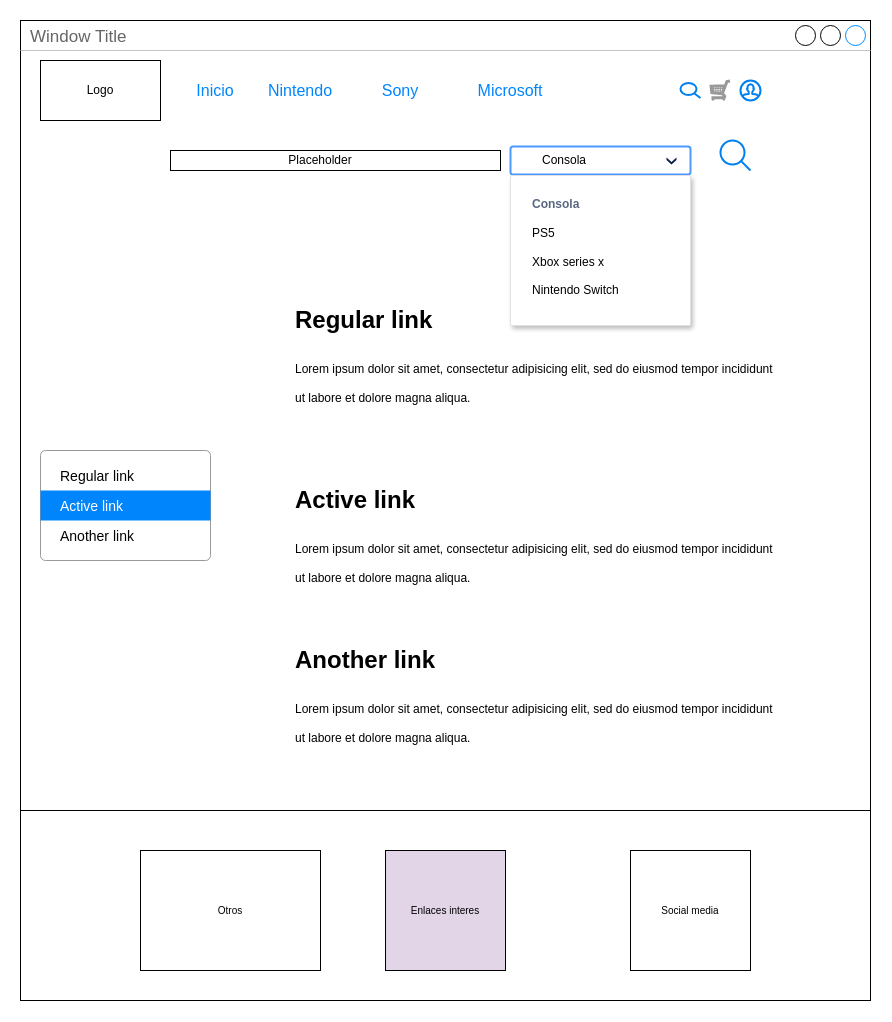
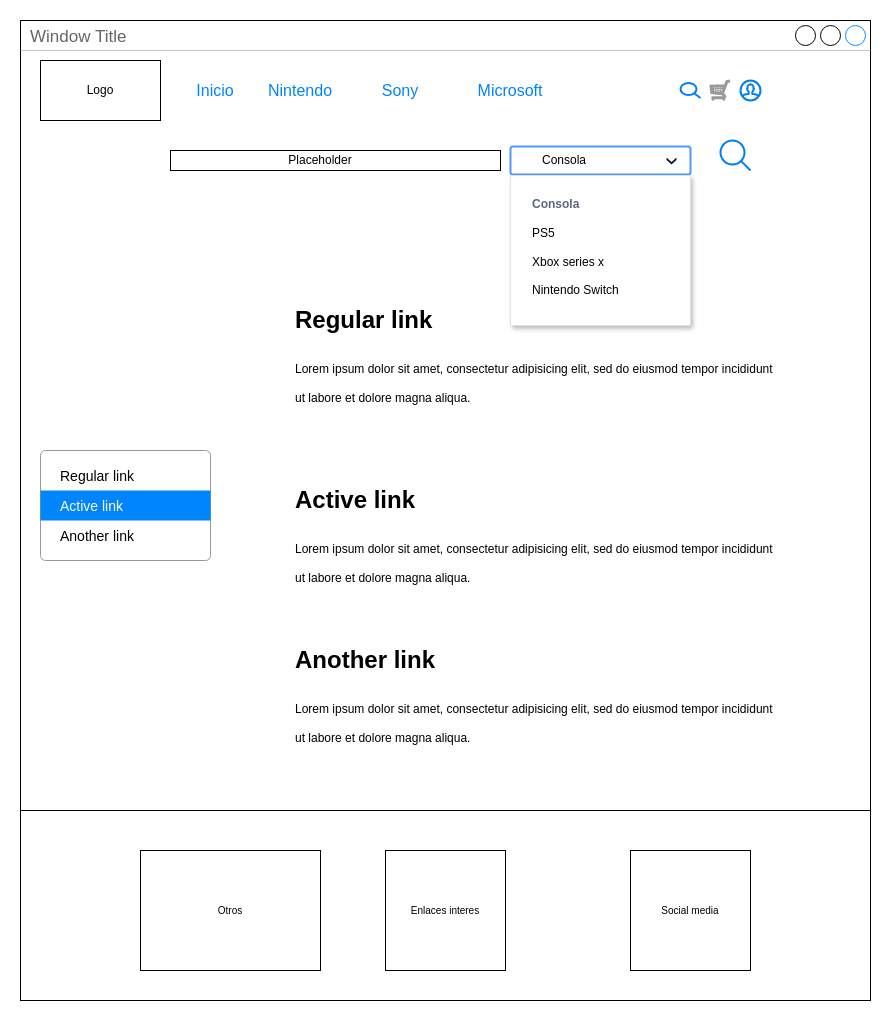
node "Enlaces interes": fillcolor #e1d5e7 -> #ffffff
